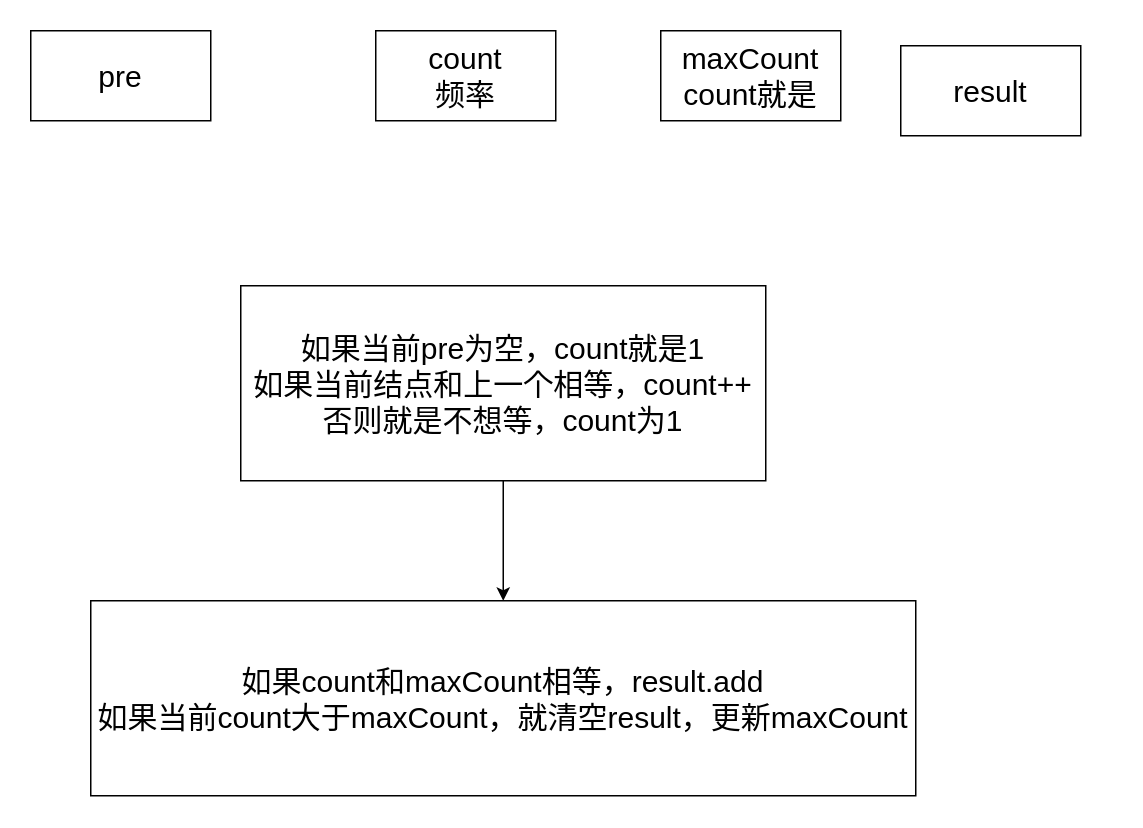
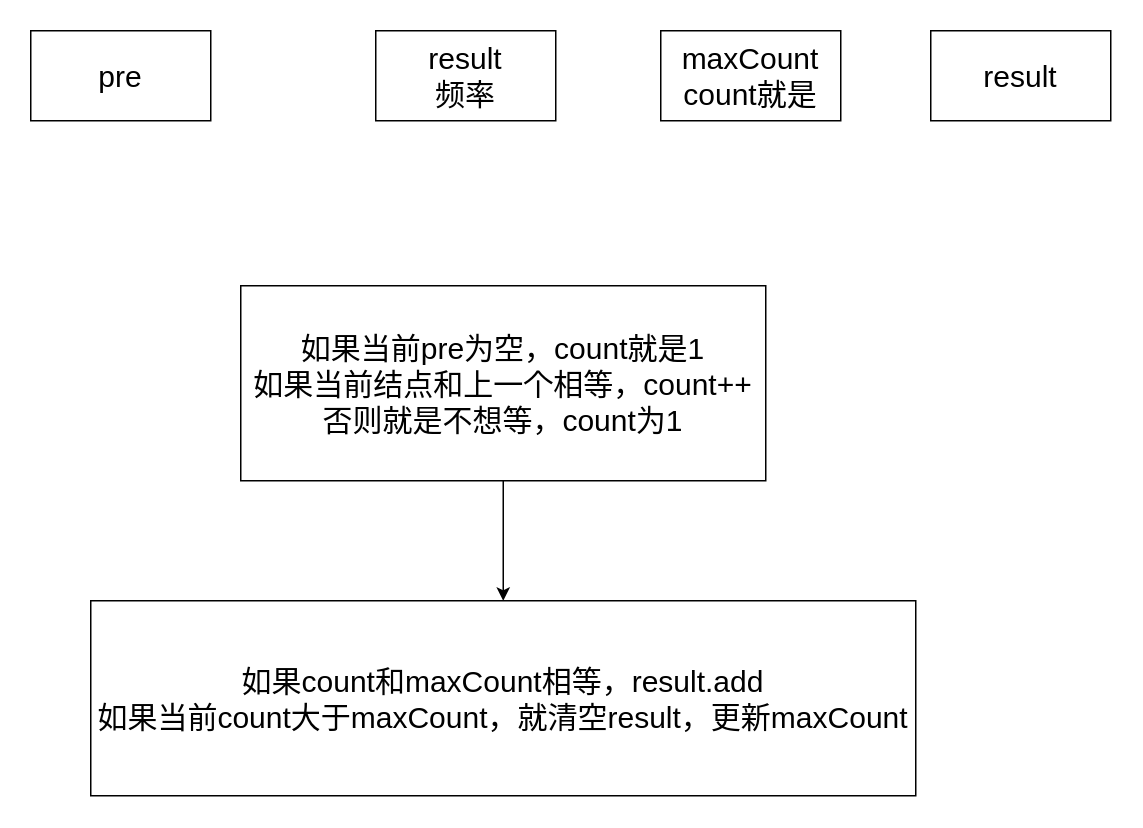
node "count 频率": label "count 频率" -> "result 频率"
node "result": moved (991, 91) -> (1021, 76)
